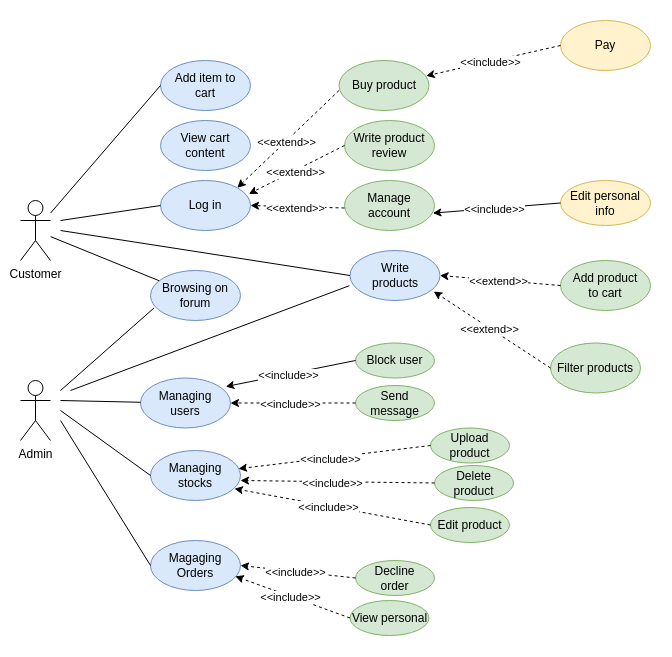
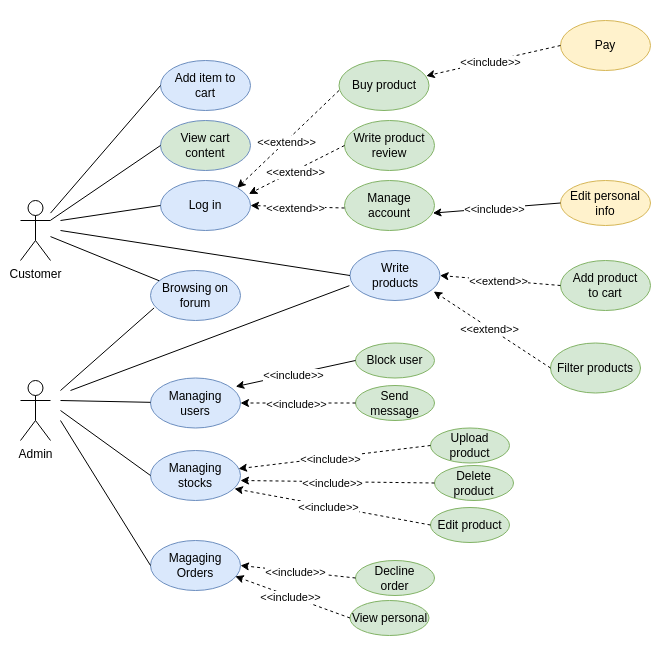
node "View cart content": fillcolor #dae8fc -> #d5e8d4
edge "View cart content" -- "Customer": added
node "Managing users": moved (186, 403) -> (196, 403)
